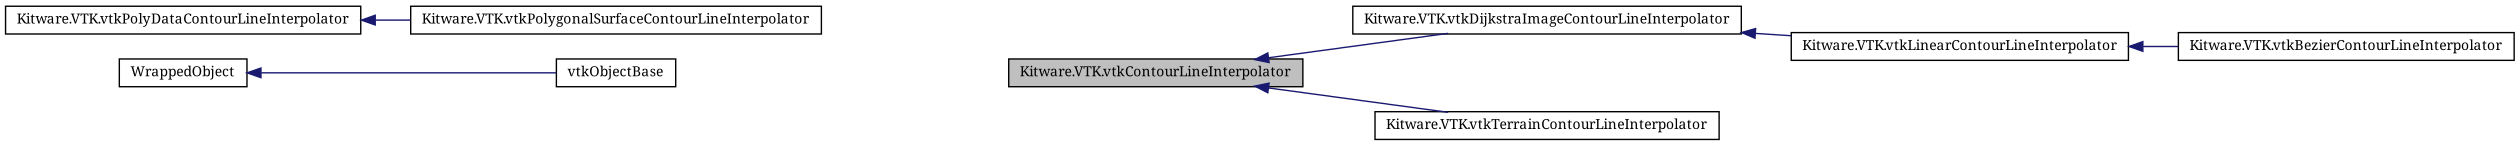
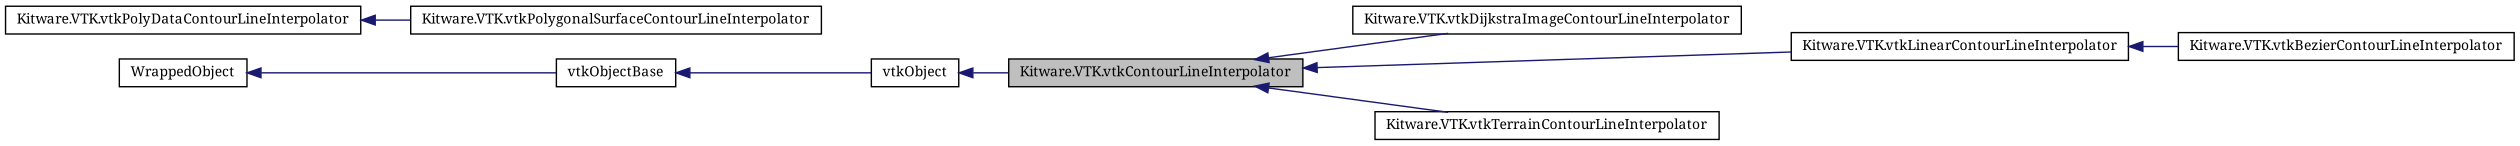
edge "Kitware.VTK.vtkLinearContourLineInterpolator" -> "Kitware.VTK.vtkDijkstraImageContourLineInterpolator": now "Kitware.VTK.vtkLinearContourLineInterpolator" -> "Kitware.VTK.vtkContourLineInterpolator"
node "vtkObject": added
